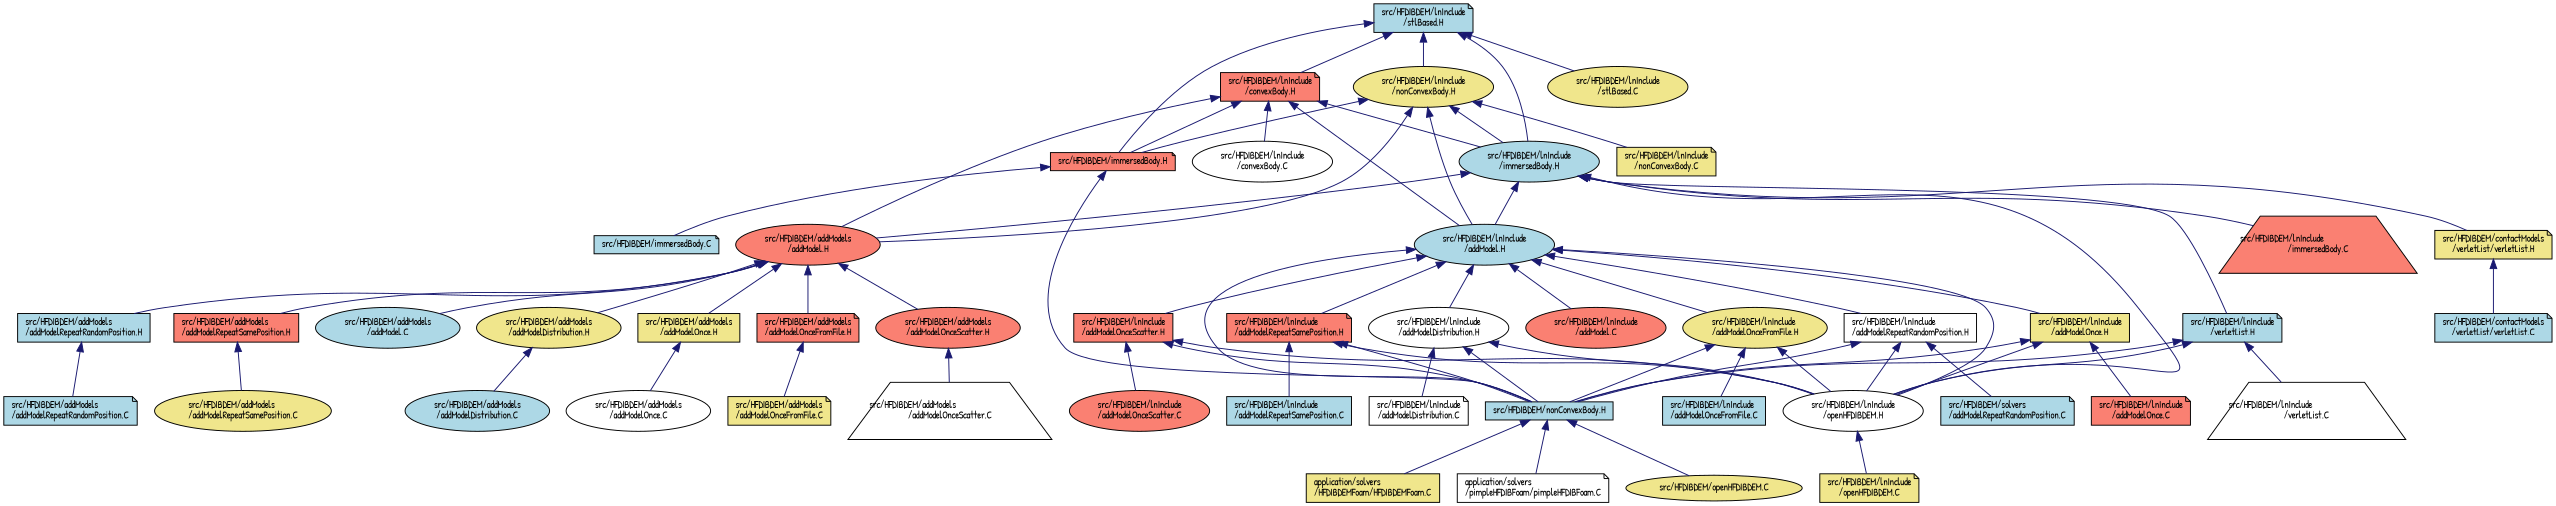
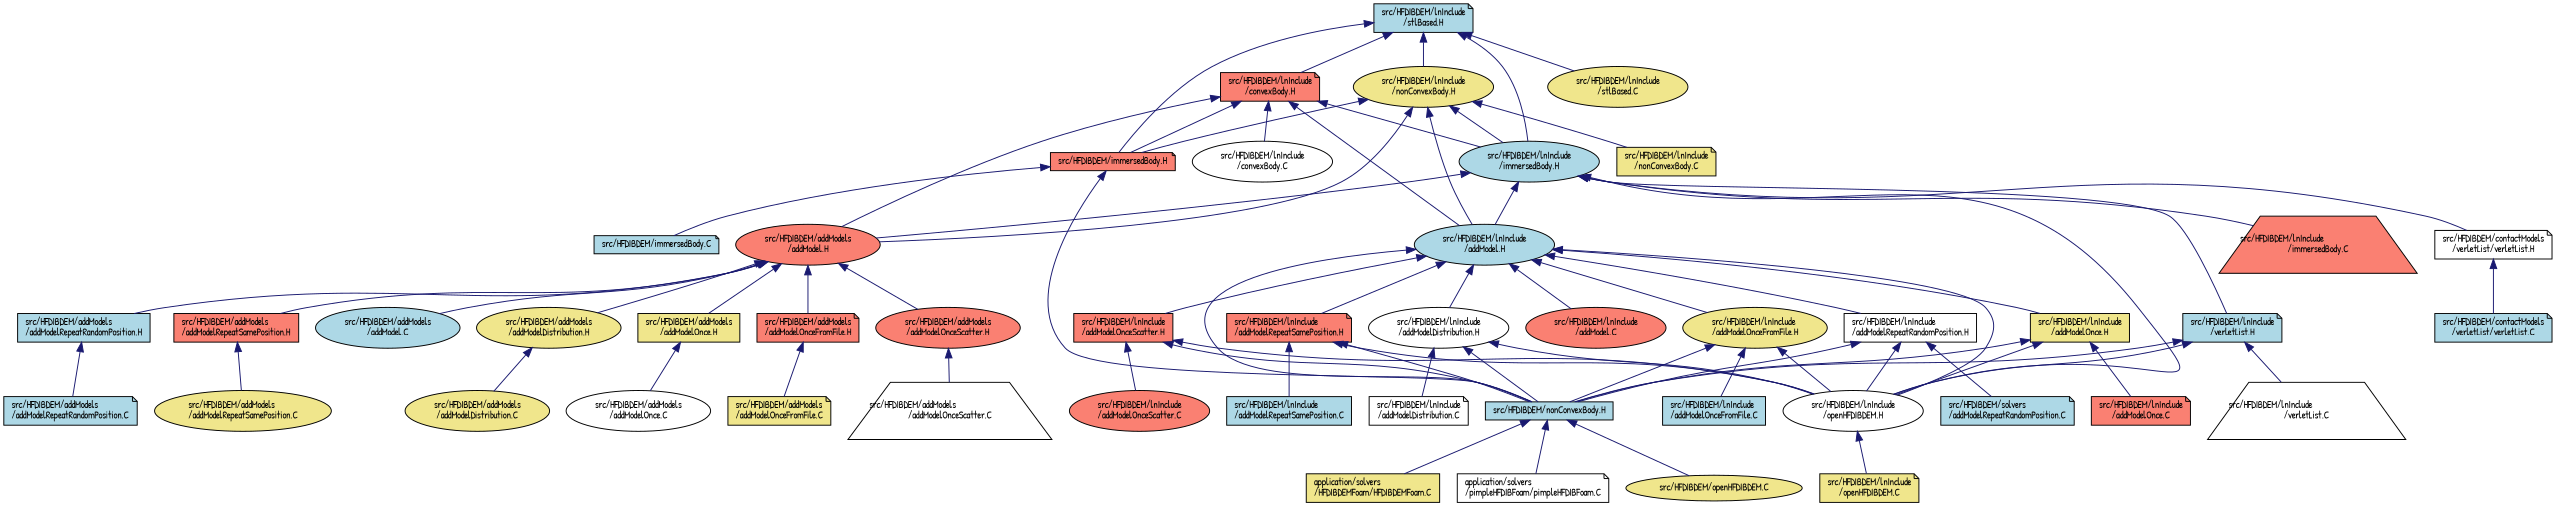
node "src/HFDIBDEM/contactModels /verletList/verletList.H": fillcolor khaki -> white
node "src/HFDIBDEM/addModels /addModelDistribution.C": fillcolor lightblue -> khaki
